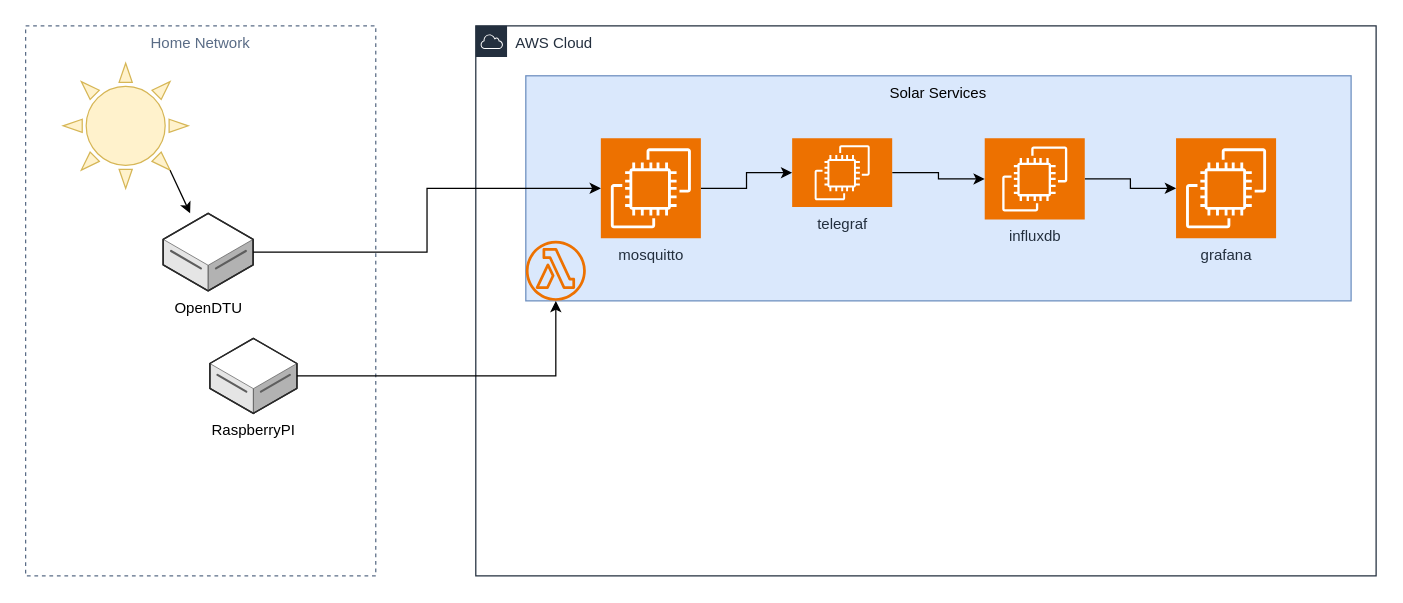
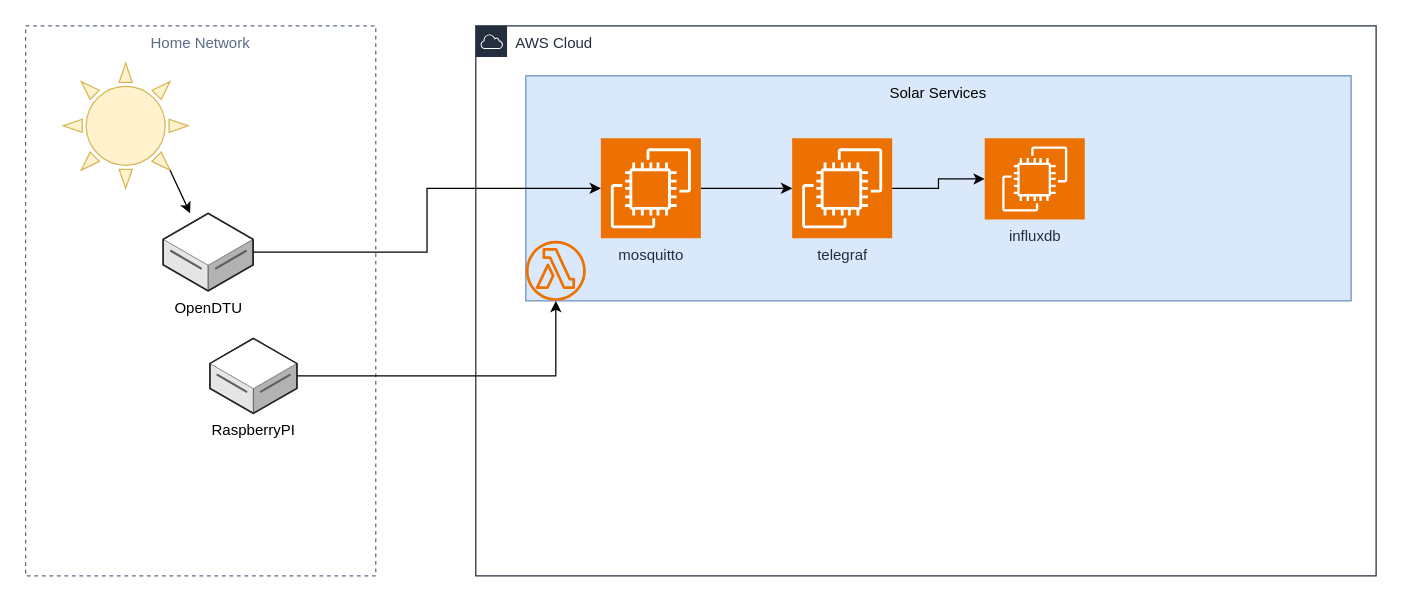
node "telegraf": size 100x69 -> 100x100
edge "influxdb" -> "grafana": removed
node "grafana": removed
